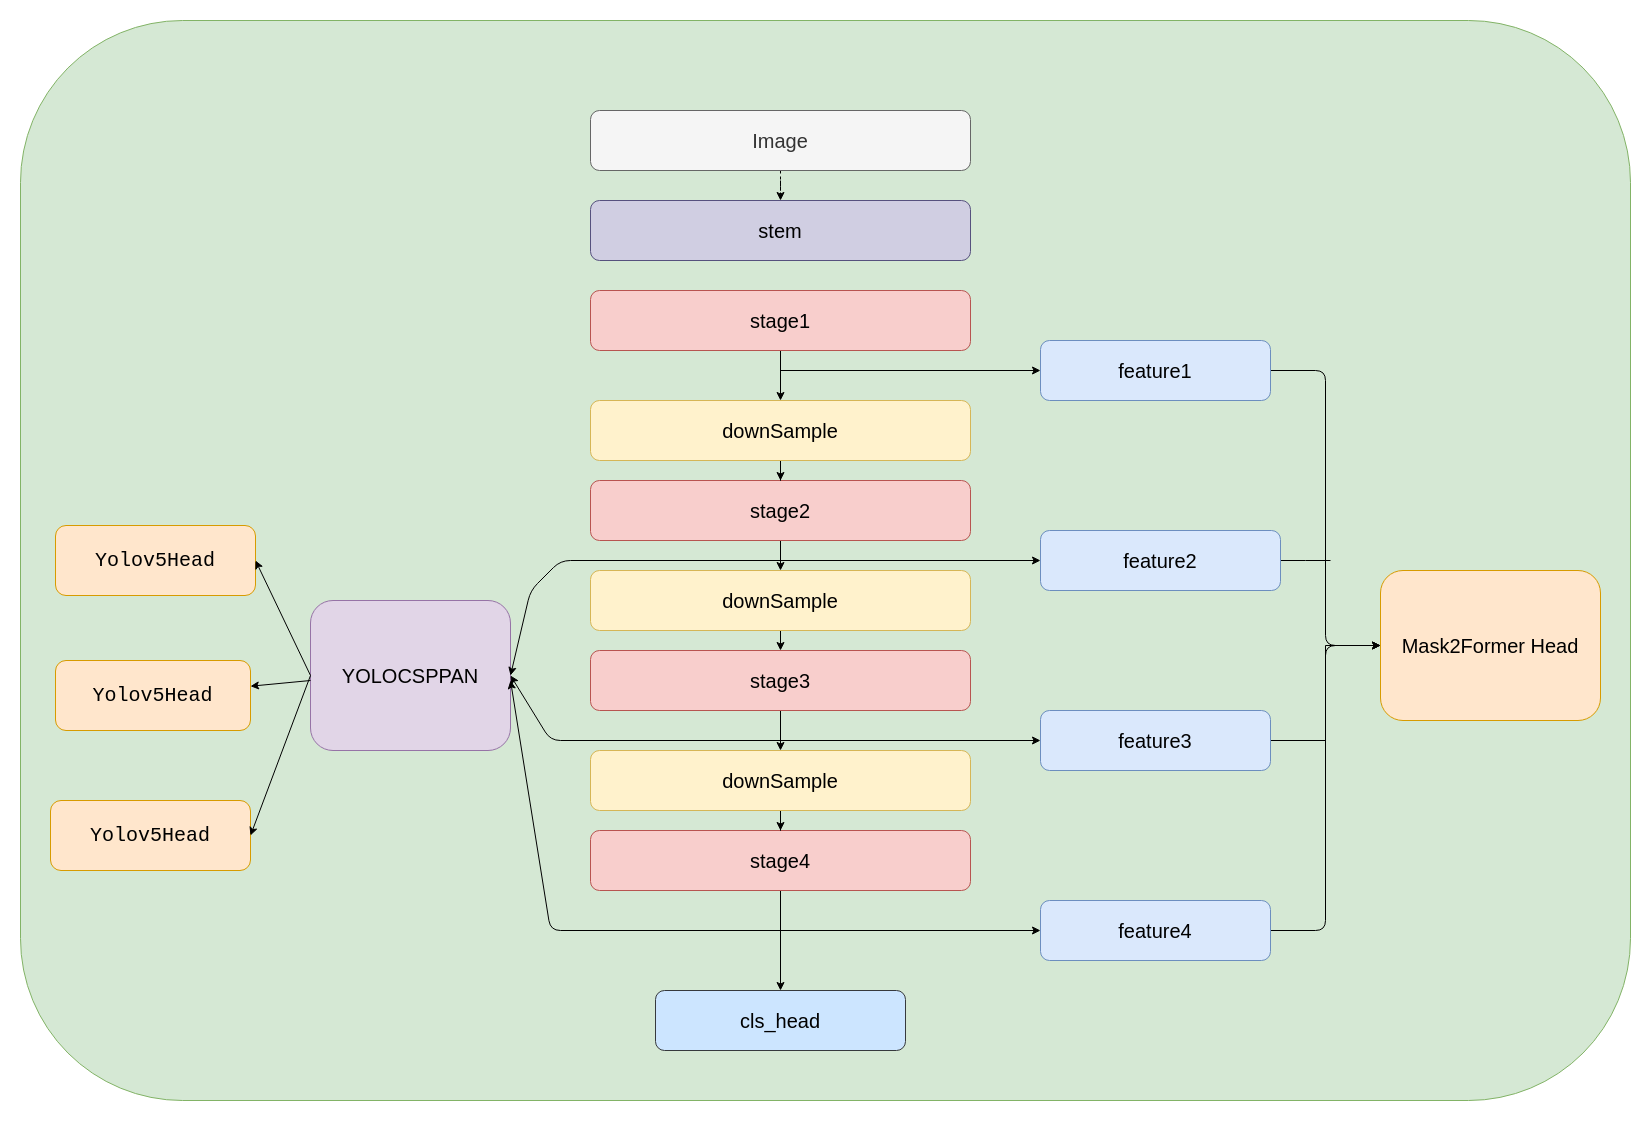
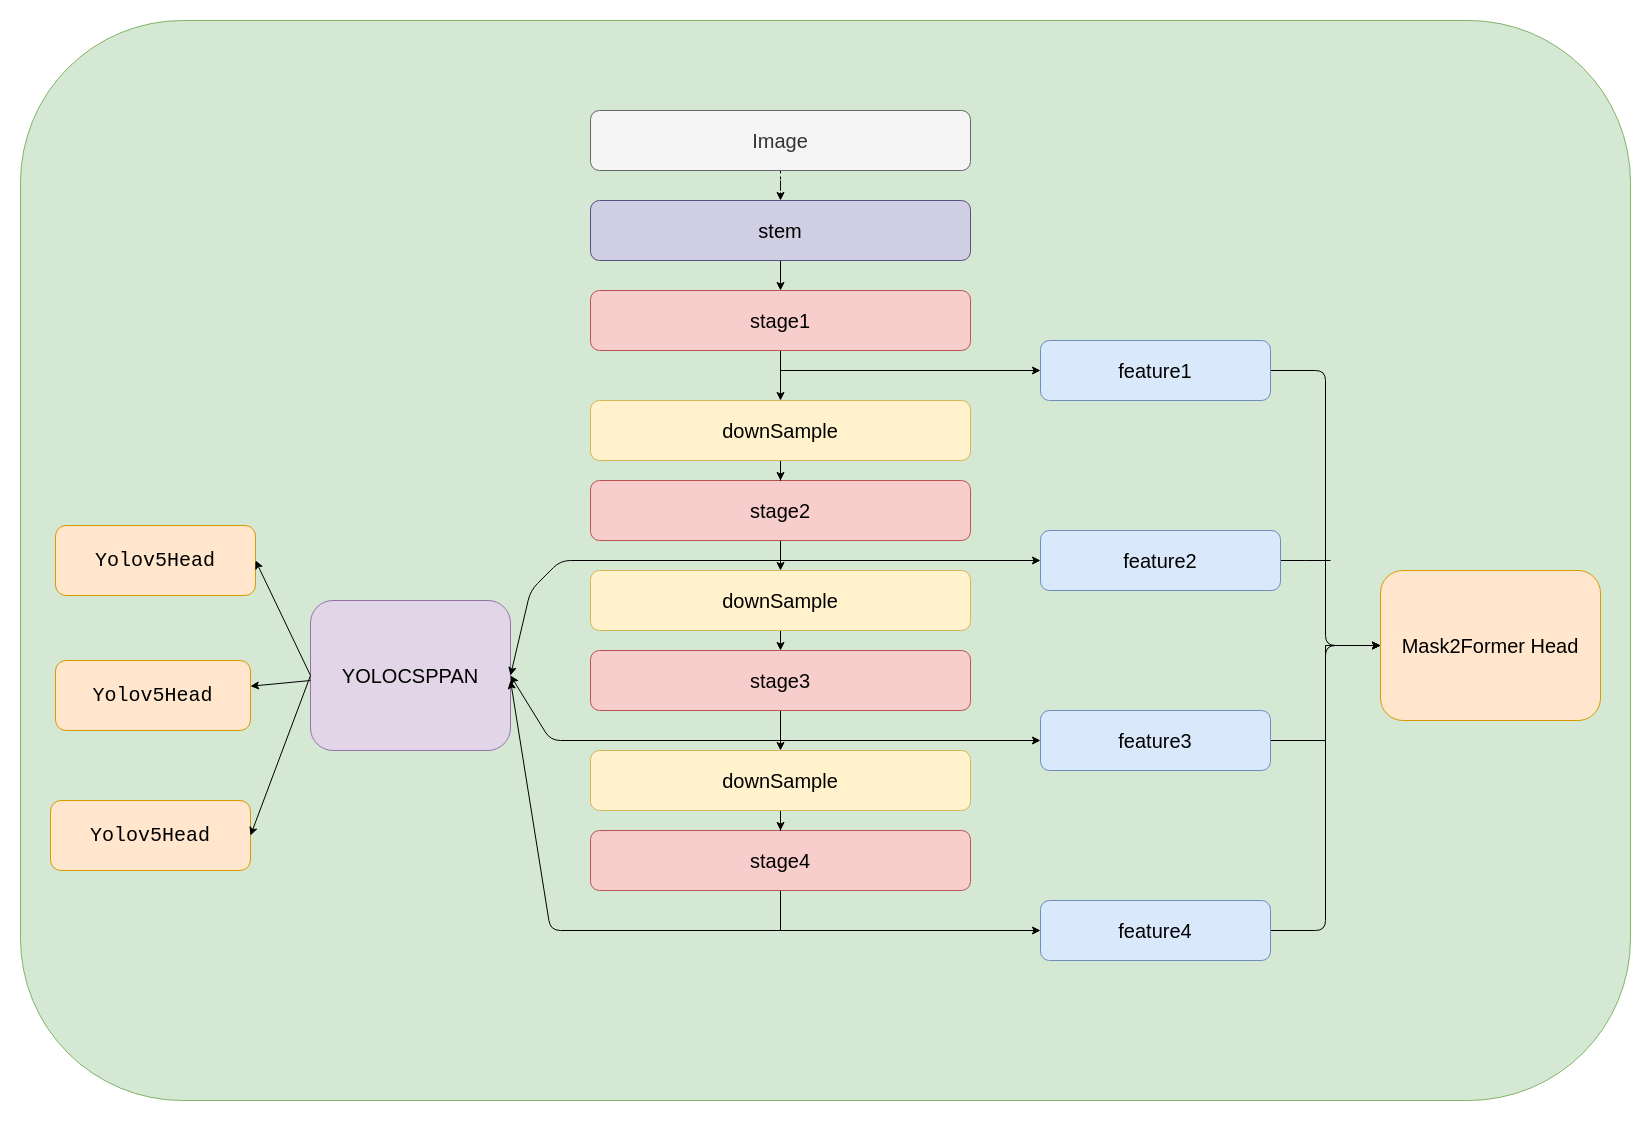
edge "stem" -> "stage1": added
edge "stage4" -> "cls_head": removed
node "cls_head": removed
